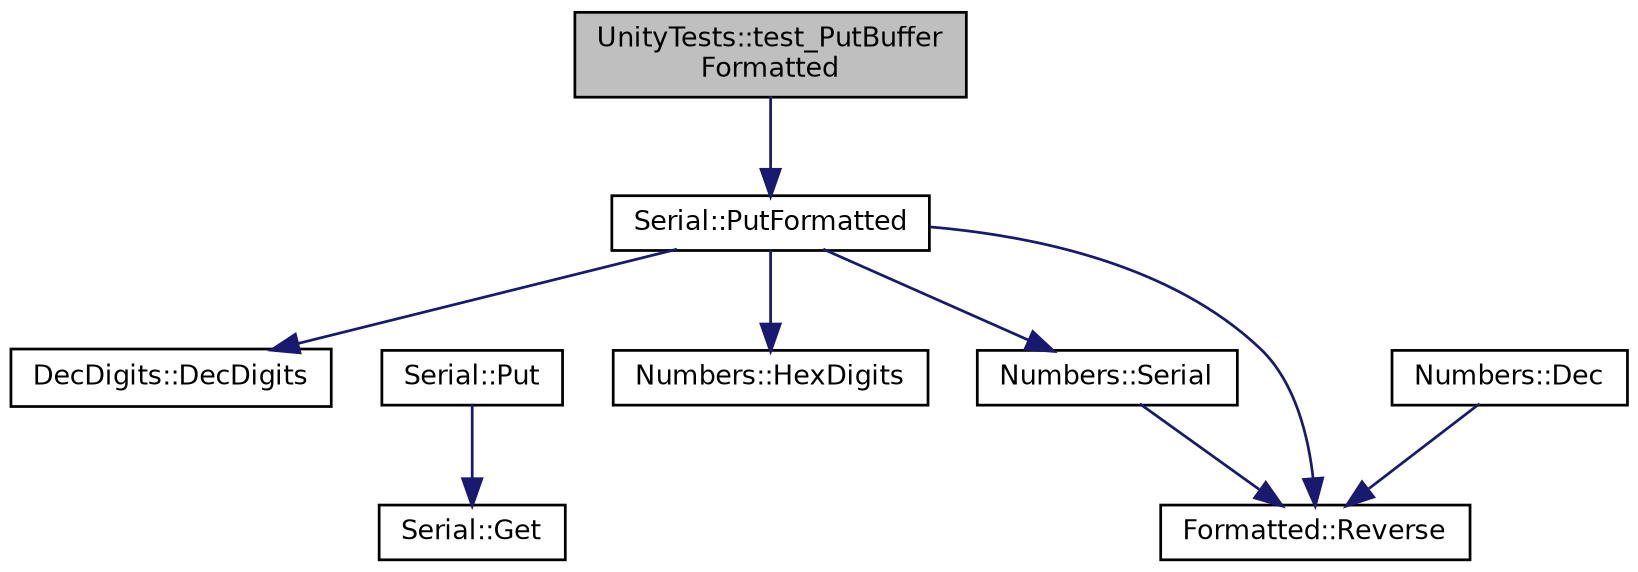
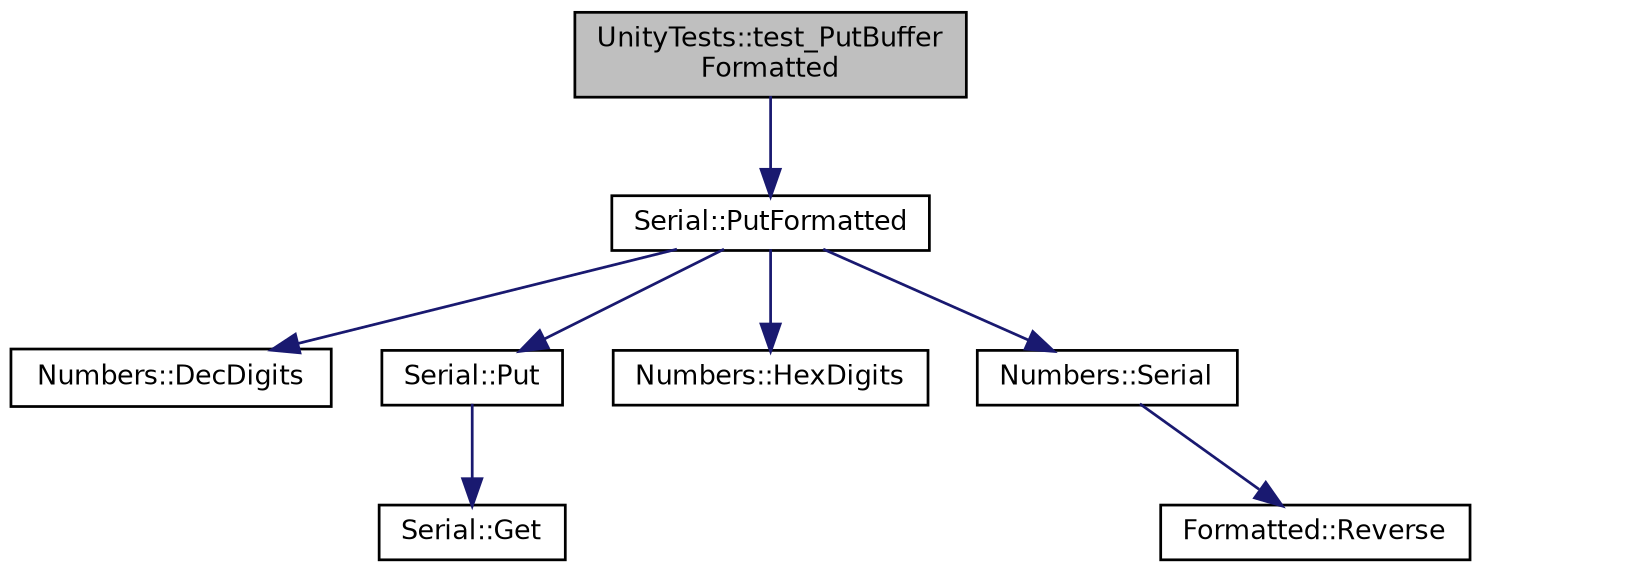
edge "Serial::PutFormatted" -> "Formatted::Reverse": now "Serial::PutFormatted" -> "Serial::Put"
node "DecDigits::DecDigits": label "DecDigits::DecDigits" -> "Numbers::DecDigits"
node "Numbers::Dec": removed
